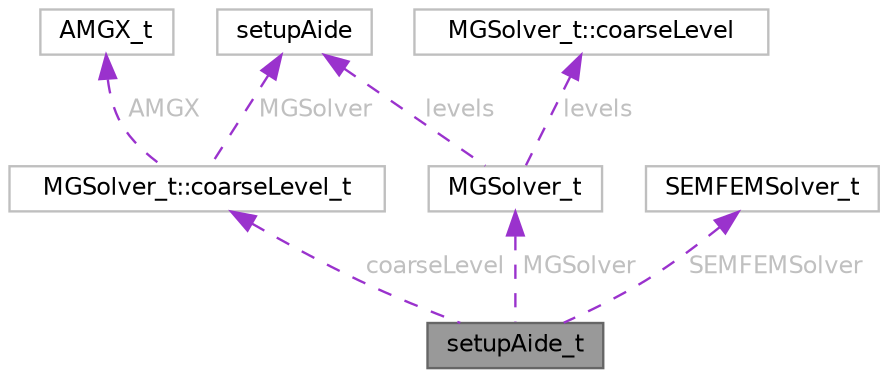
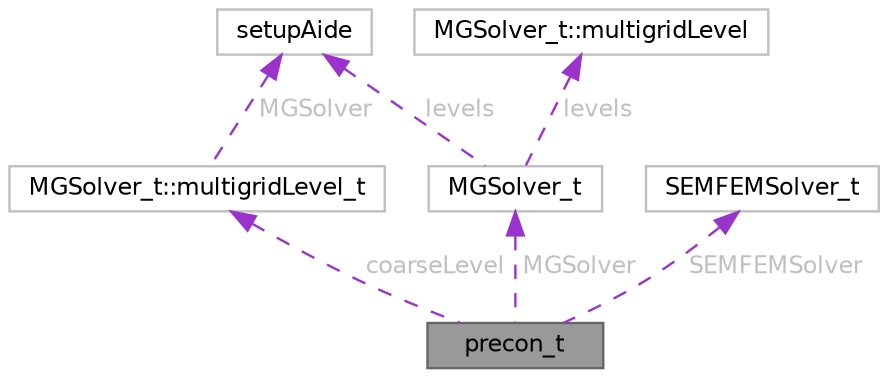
node "AMGX_t": removed
node "MGSolver_t::coarseLevel": label "MGSolver_t::coarseLevel" -> "MGSolver_t::multigridLevel"
node "MGSolver_t::coarseLevel_t": label "MGSolver_t::coarseLevel_t" -> "MGSolver_t::multigridLevel_t"
node "setupAide_t": label "setupAide_t" -> "precon_t"
